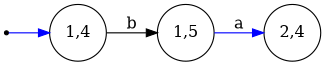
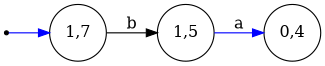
node "1,4": label "1,4" -> "1,7"
node "2,4": label "2,4" -> "0,4"
